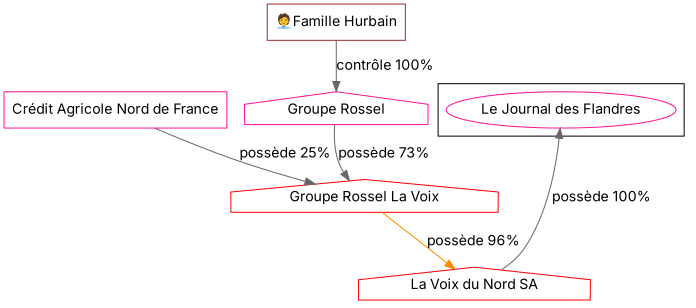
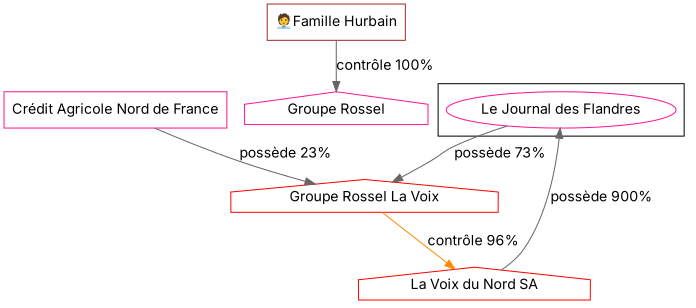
edge "Groupe Rossel" -> "Groupe Rossel La Voix": now "Le Journal des Flandres" -> "Groupe Rossel La Voix"
edge "Crédit Agricole Nord de France" -> "Groupe Rossel La Voix": label "possède 25%" -> "possède 23%"
edge "La Voix du Nord SA" -> "Le Journal des Flandres": label "possède 100%" -> "possède 900%"
edge "Groupe Rossel La Voix" -> "La Voix du Nord SA": label "possède 96%" -> "contrôle 96%"
